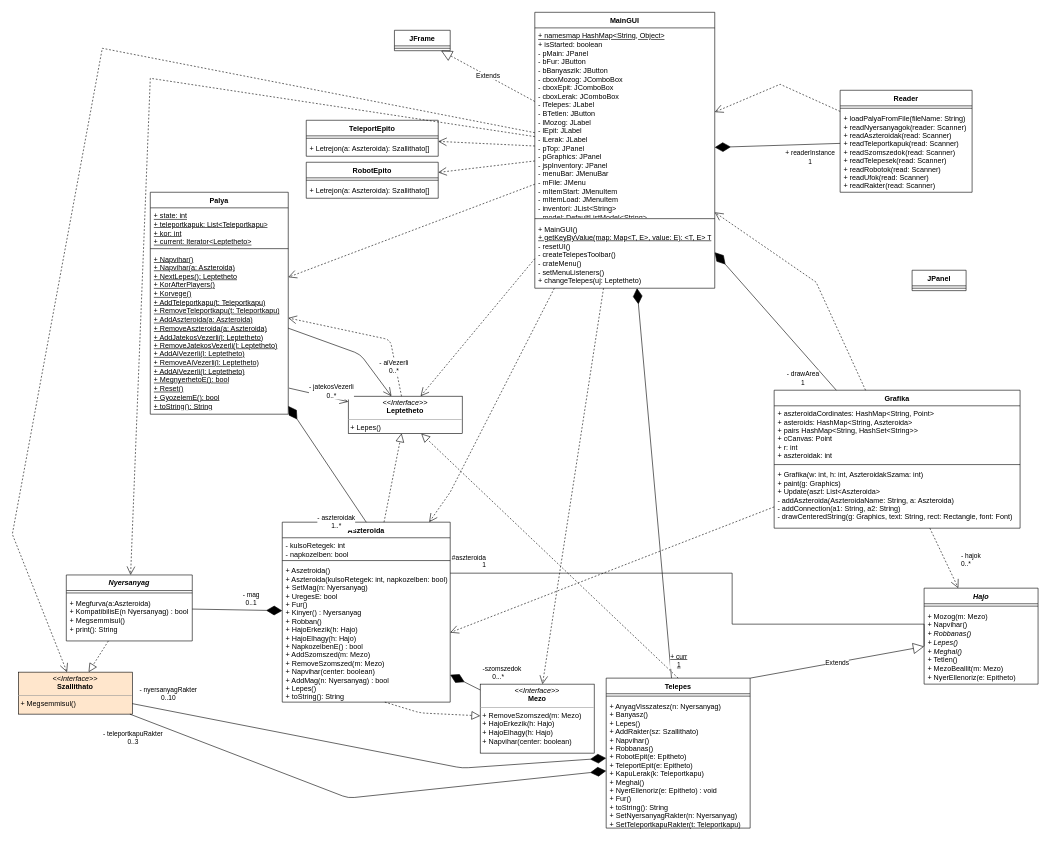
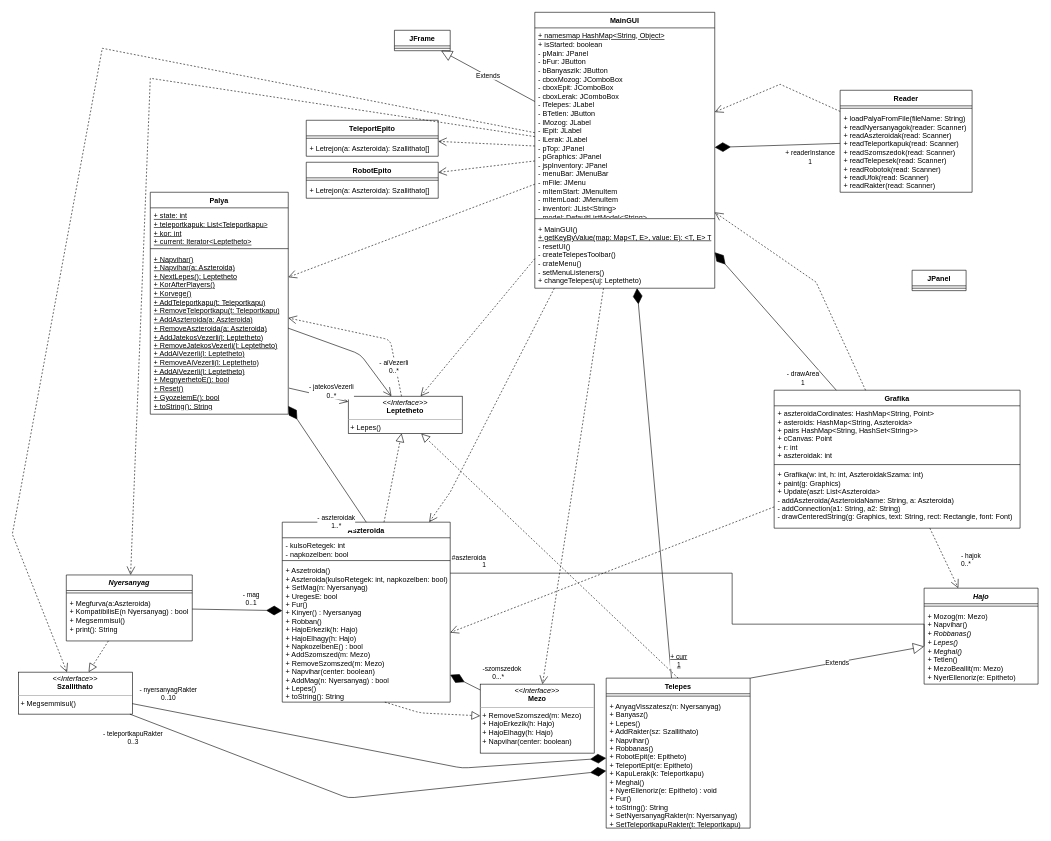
edge "MainGUI" -> "JFrame": style dashed -> solid
node "<<Interface>> Szallithato + Megsemmisul()": fillcolor #ffe6cc -> #ffffff
